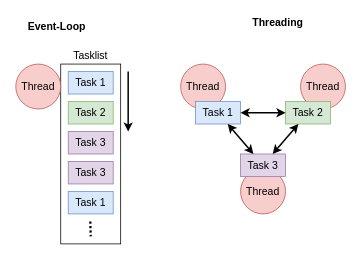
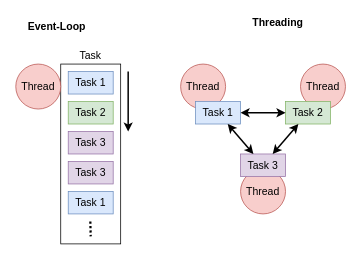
node "Tasklist": label "Tasklist" -> "Task"
